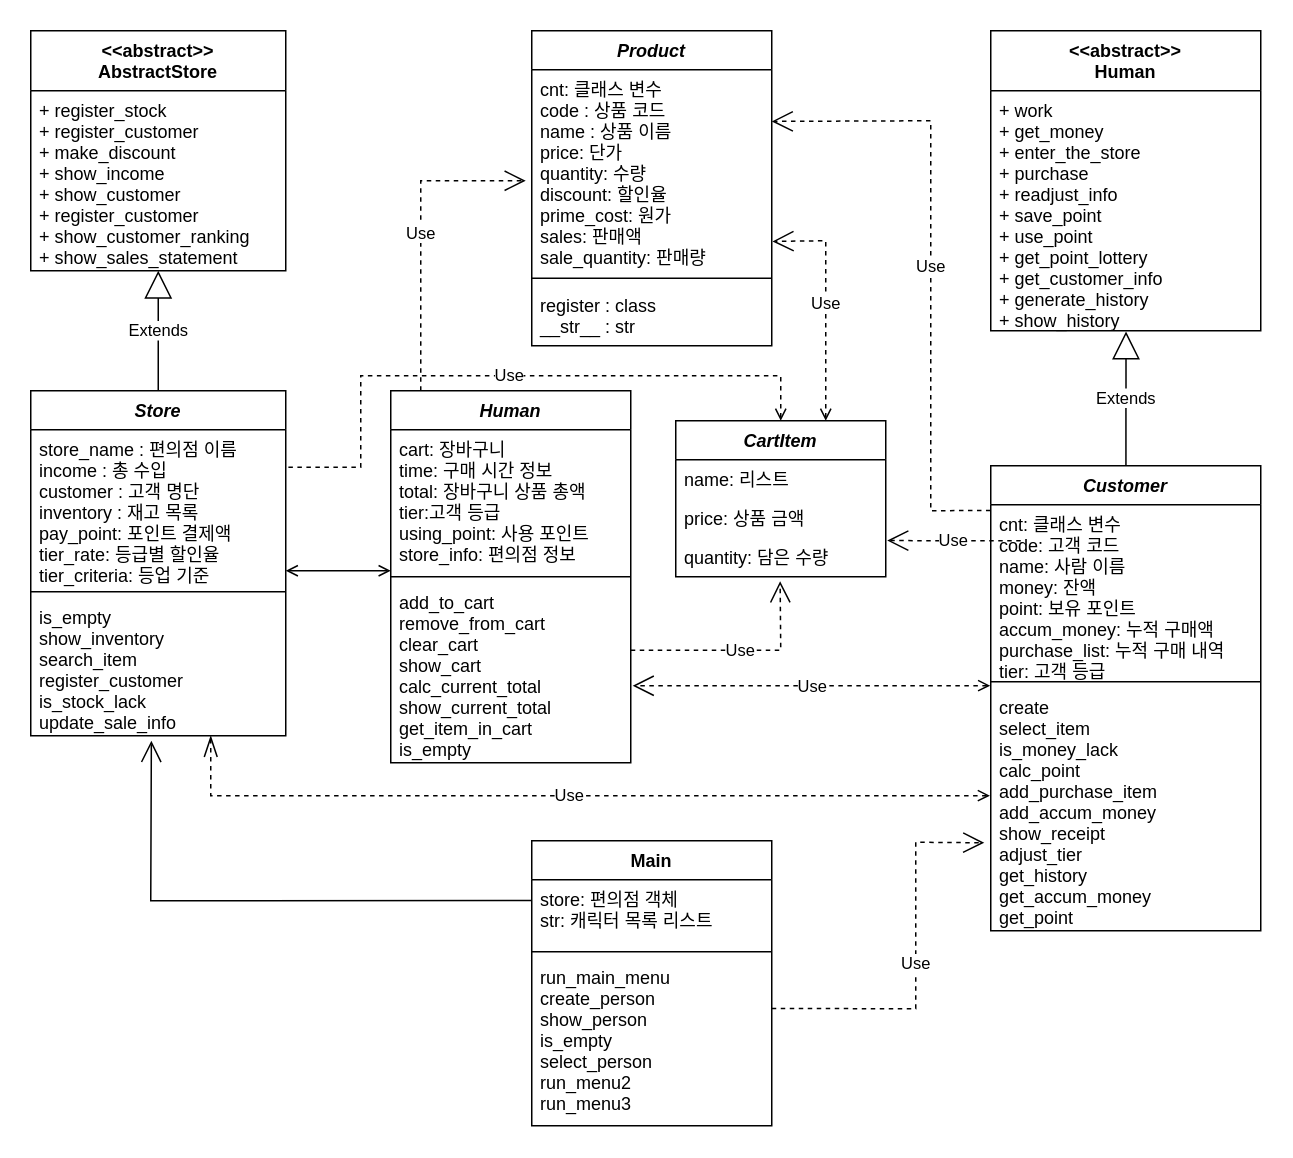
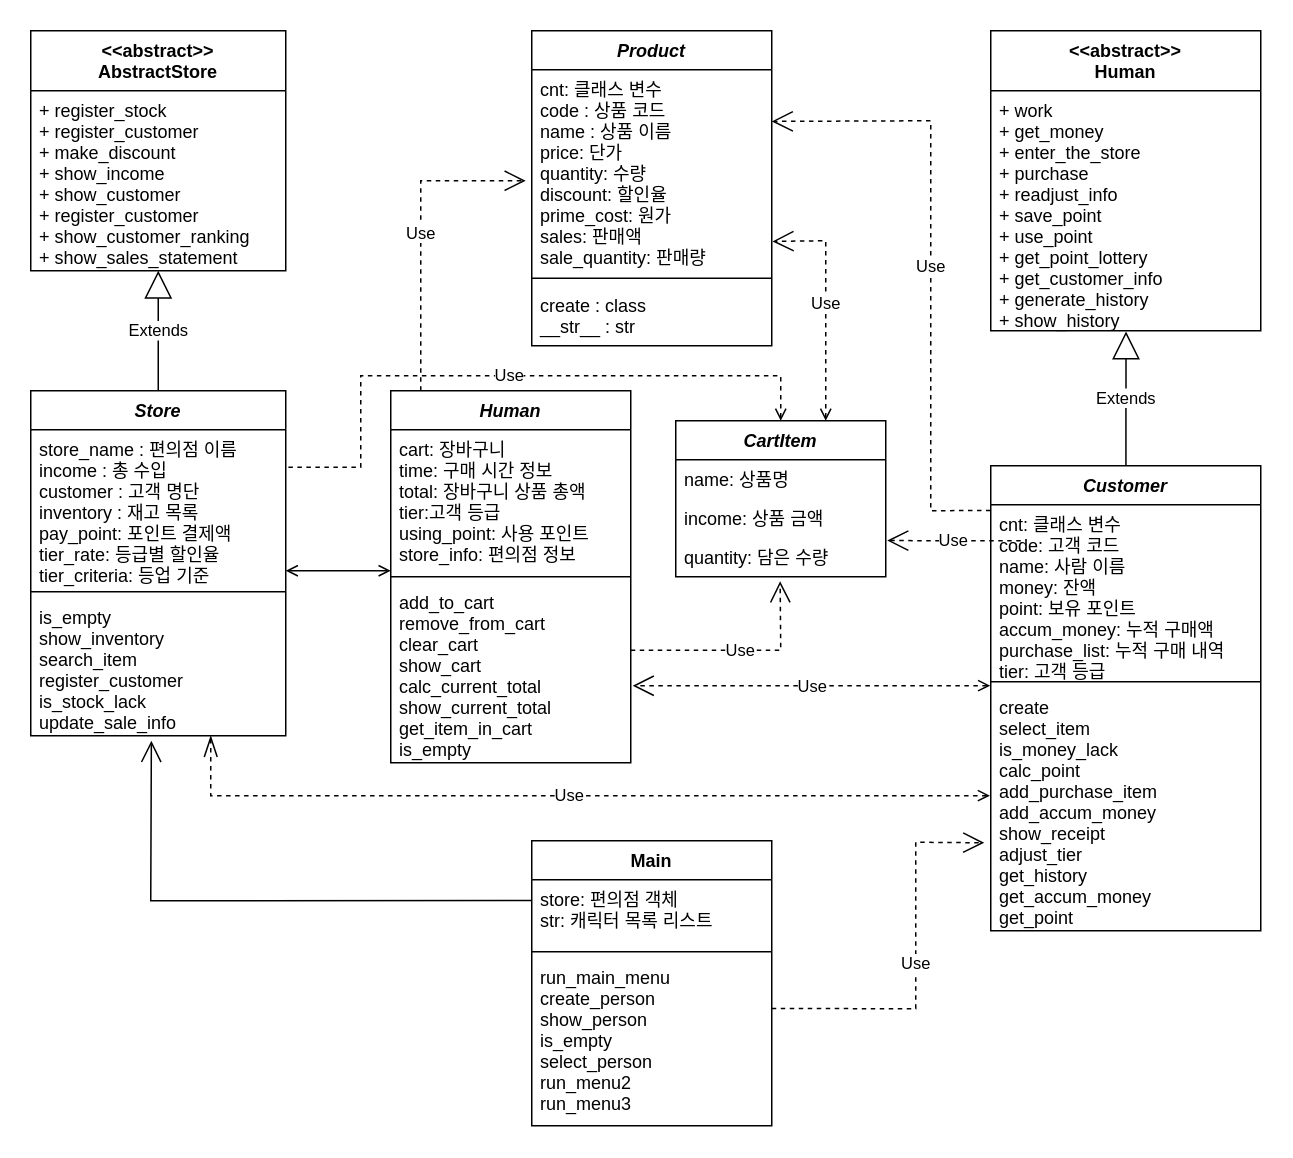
node "register : class __str__ : str": label "register : class __str__ : str" -> "create : class __str__ : str"
node "name: 리스트": label "name: 리스트" -> "name: 상품명"
node "price: 상품 금액": label "price: 상품 금액" -> "income: 상품 금액"
